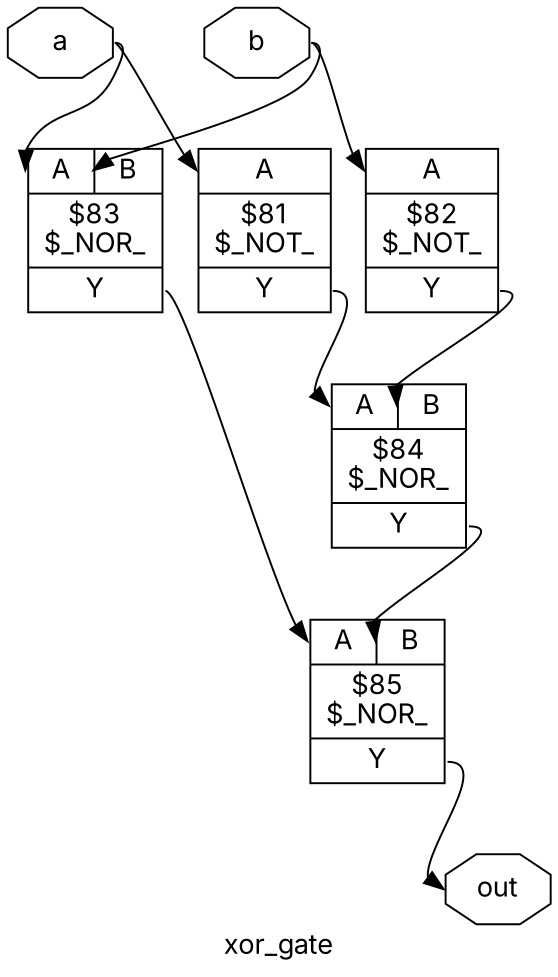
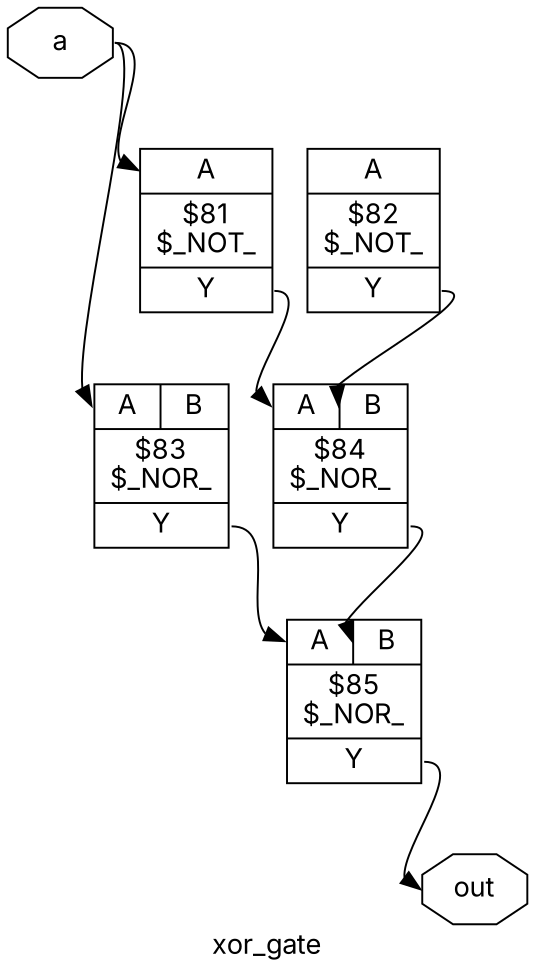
node "b": removed
